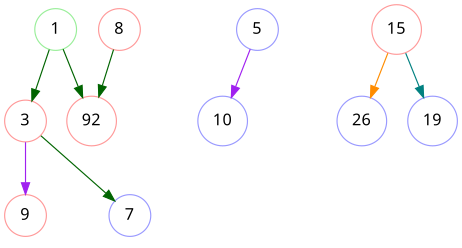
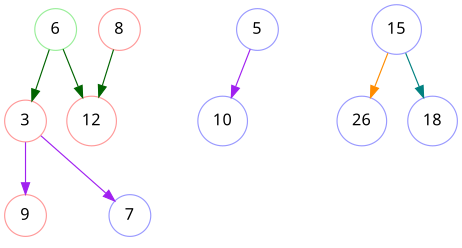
node "1": label "1" -> "6"
node "15": color #ff9999 -> #9999ff
node "92": label "92" -> "12"
node "19": label "19" -> "18"
edge "3" -> "7": color darkgreen -> purple
